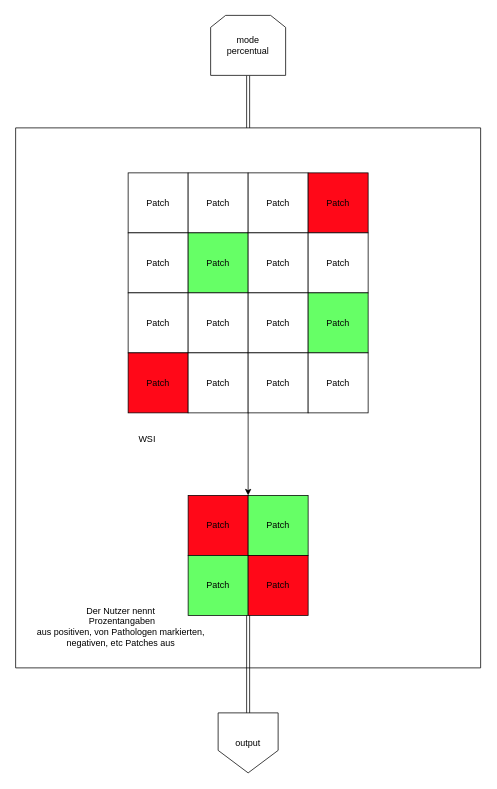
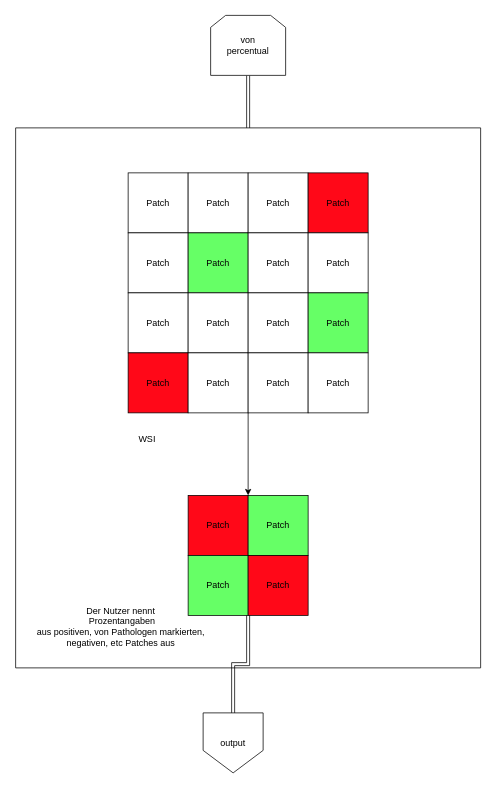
node "mode percentual": label "mode percentual" -> "von percentual"
node "output": moved (248, 743) -> (233, 743)
